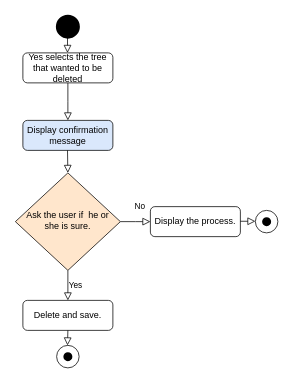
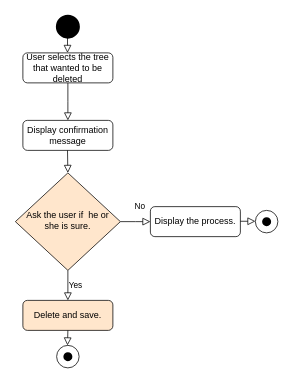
node "Yes selects the tree that wanted to be deleted": label "Yes selects the tree that wanted to be deleted" -> "User selects the tree that wanted to be deleted"
node "Display confirmation message": fillcolor #dae8fc -> #ffffff
node "Delete and save.": fillcolor #ffffff -> #ffe6cc
